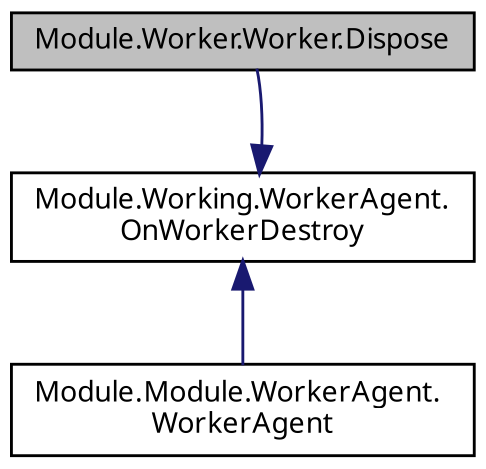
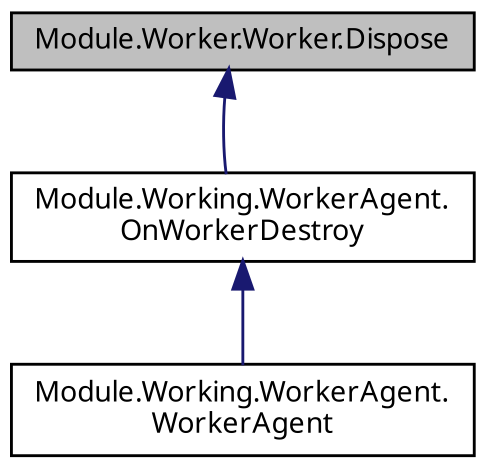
edge "Module.Worker.Worker.Dispose" -> "Module.Working.WorkerAgent. OnWorkerDestroy": reversed
node "Module.Module.WorkerAgent. WorkerAgent": label "Module.Module.WorkerAgent. WorkerAgent" -> "Module.Working.WorkerAgent. WorkerAgent"
